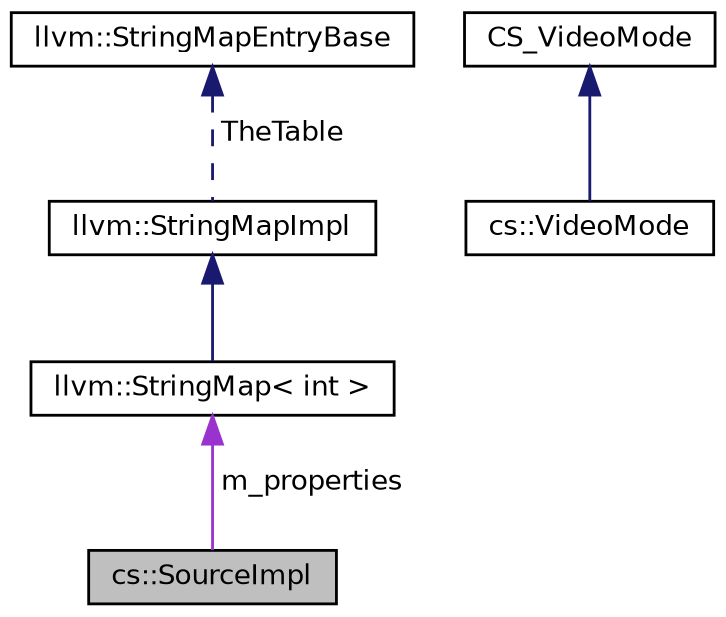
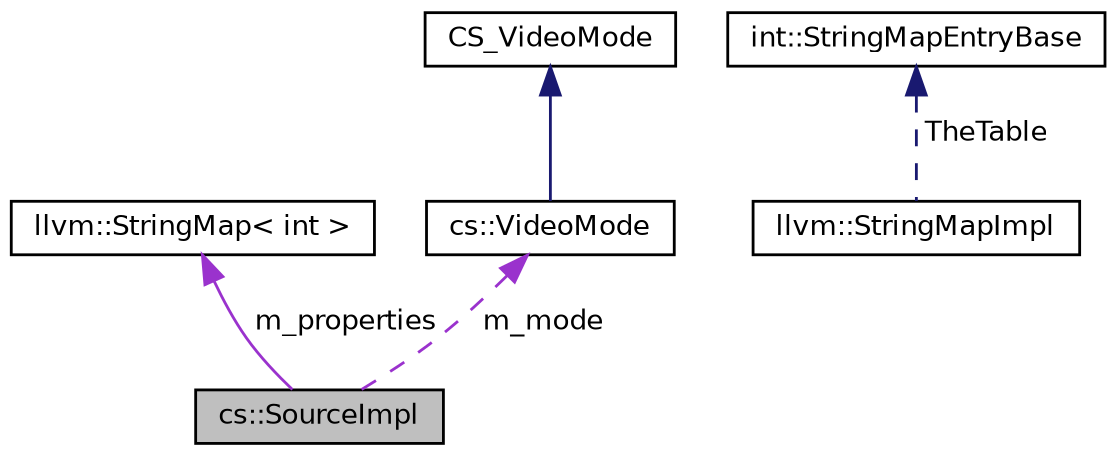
node "llvm::StringMapEntryBase": label "llvm::StringMapEntryBase" -> "int::StringMapEntryBase"
edge "llvm::StringMap< int >" -> "llvm::StringMapImpl": removed
edge "cs::SourceImpl" -> "cs::VideoMode": added, label "m_mode"
